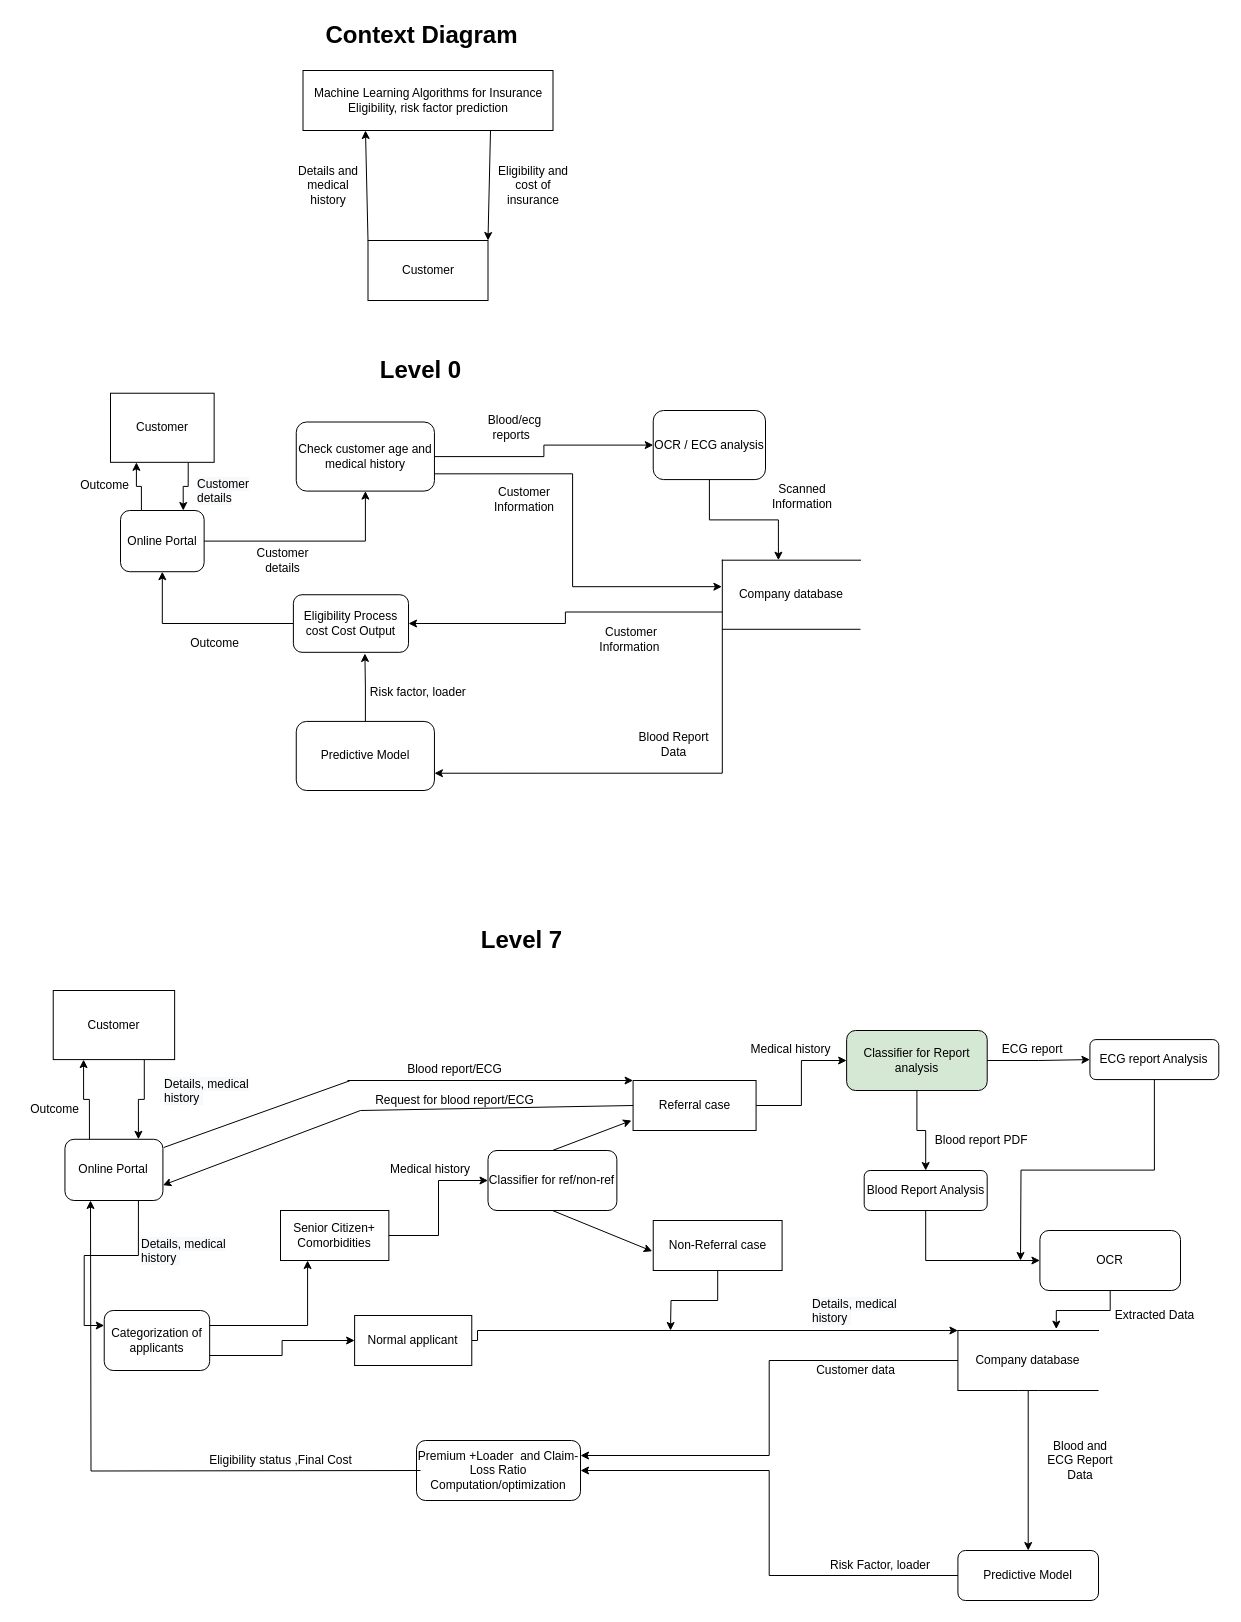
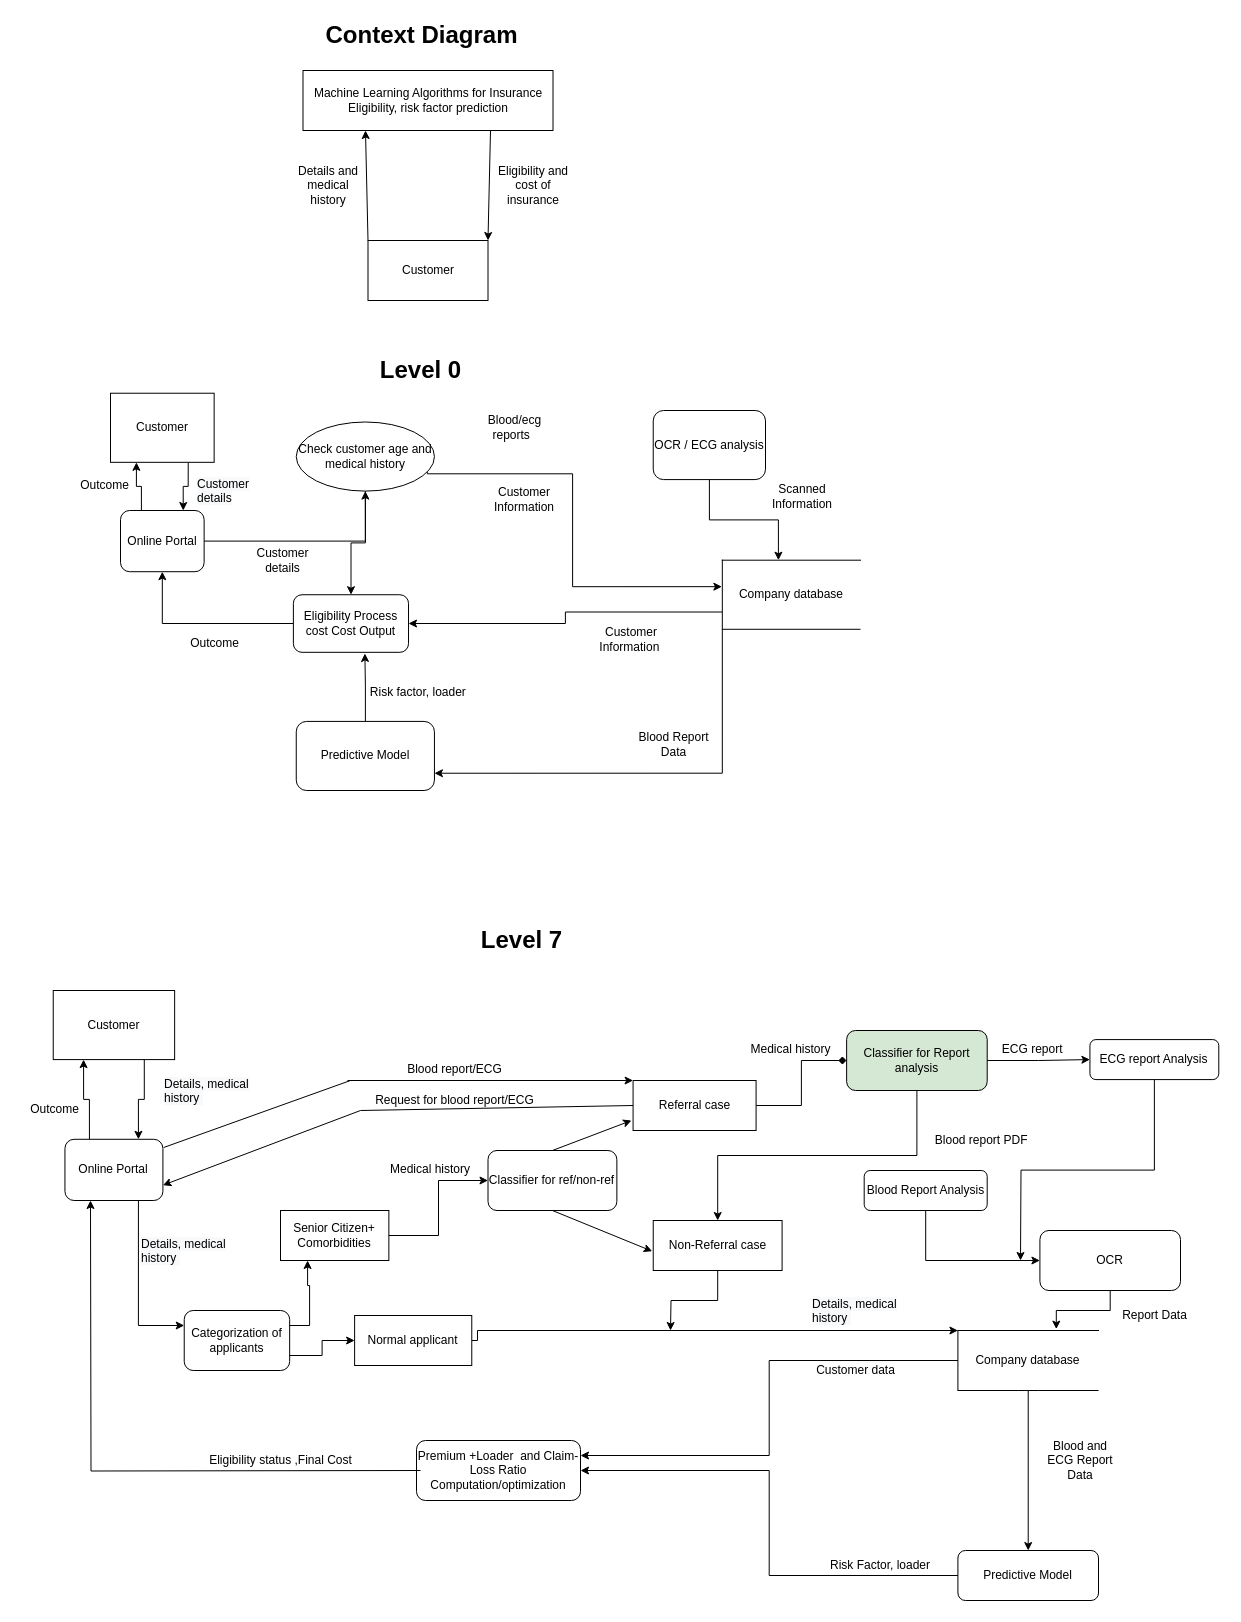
edge "Check customer age and medical history" -> "OCR / ECG analysis": now "Check customer age and medical history" -> "Eligibility Process cost Cost Output"
node "Check customer age and medical history": shape rounded rectangle -> ellipse
edge "Referral case" -> "Classifier for Report analysis": arrowhead classic -> diamond
edge "Classifier for Report analysis" -> "Blood Report Analysis": now "Classifier for Report analysis" -> "Non-Referral case"
node "Extracted Data": label "Extracted Data" -> "Report Data"
node "Categorization of applicants": moved (157, 1340) -> (237, 1340)
